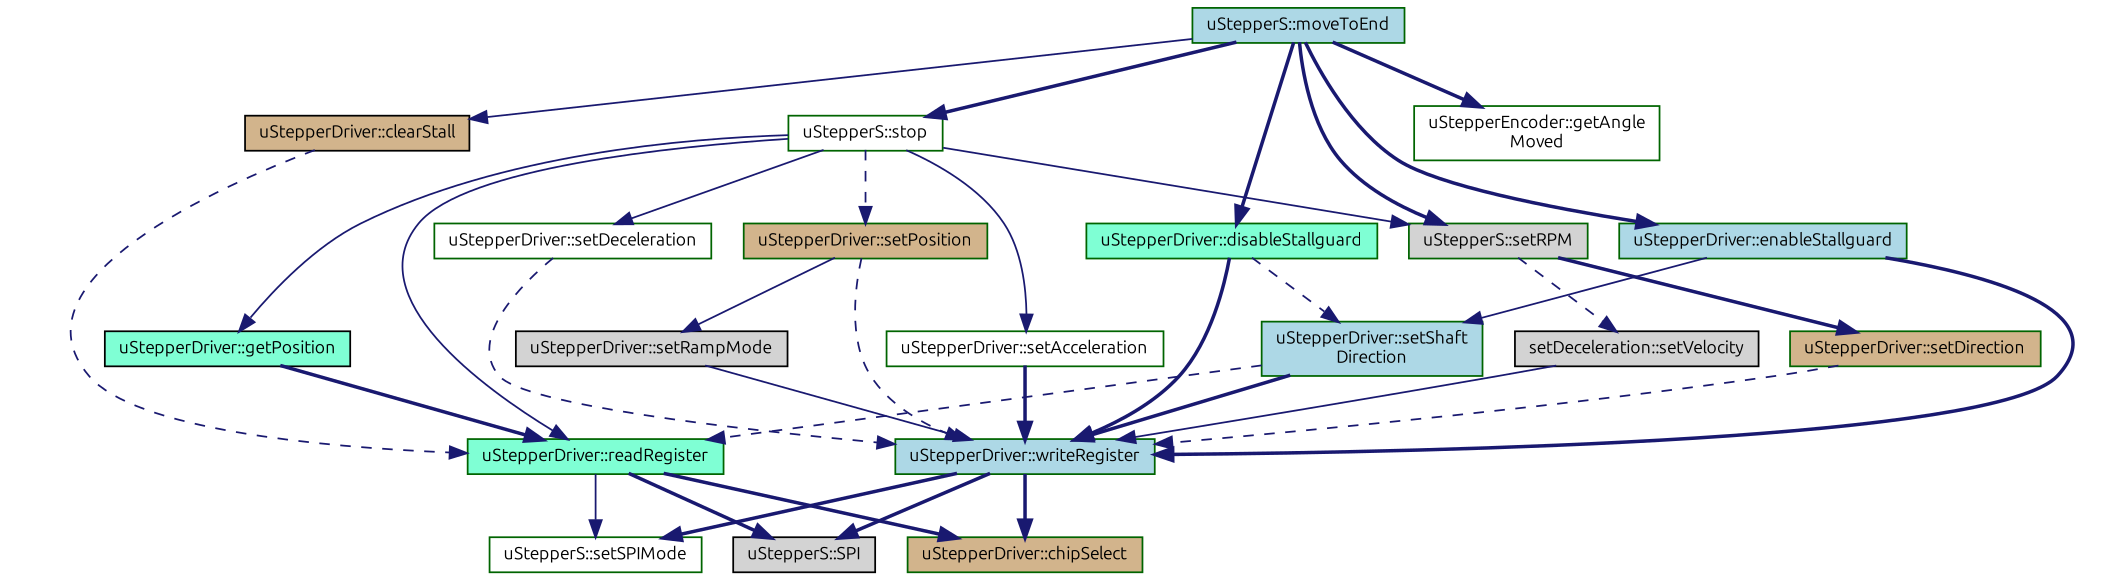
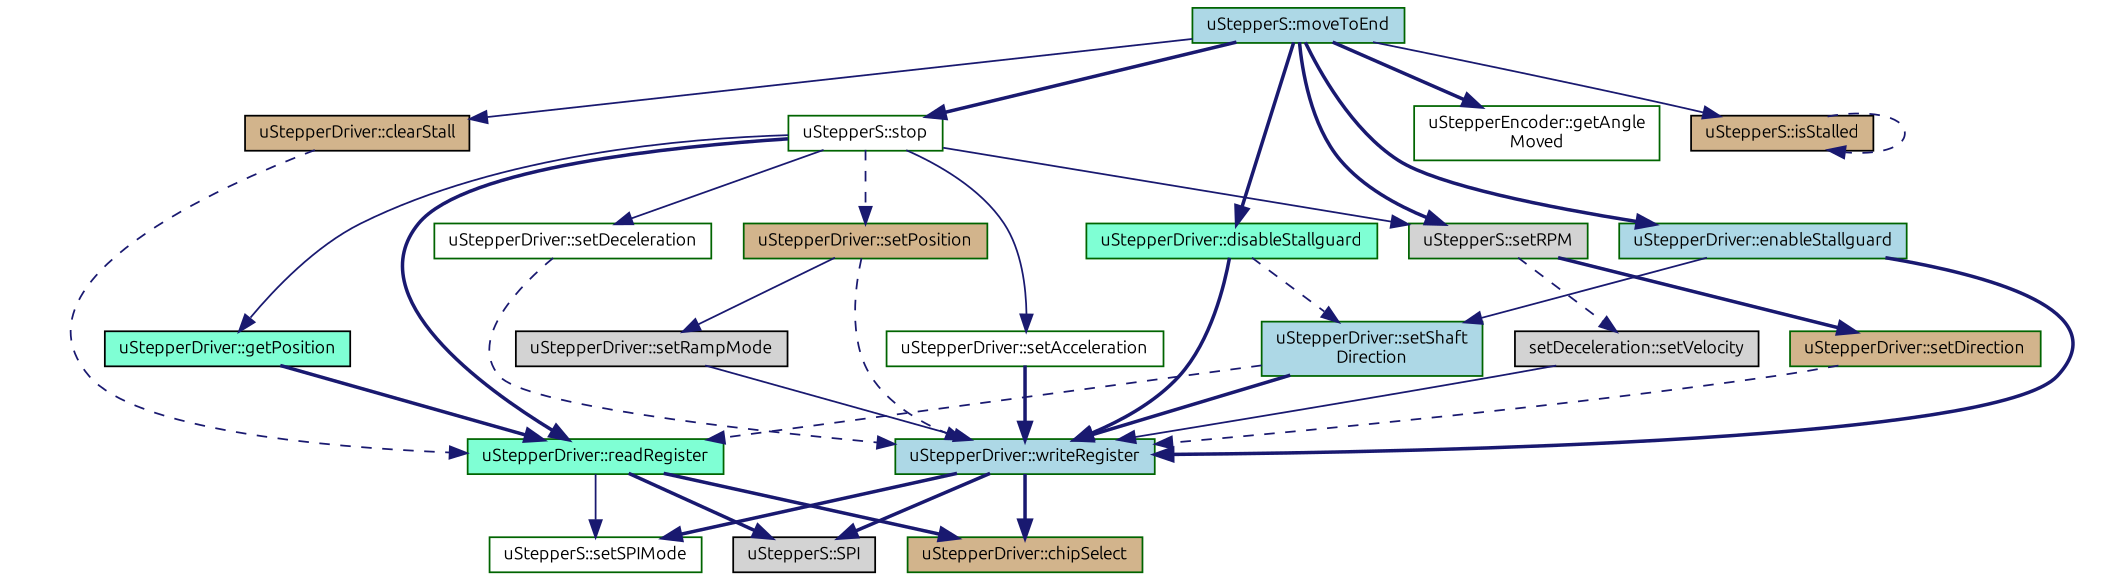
node "uStepperS::isStalled": added
edge "uStepperS::stop" -> "uStepperDriver::readRegister": style solid -> bold
